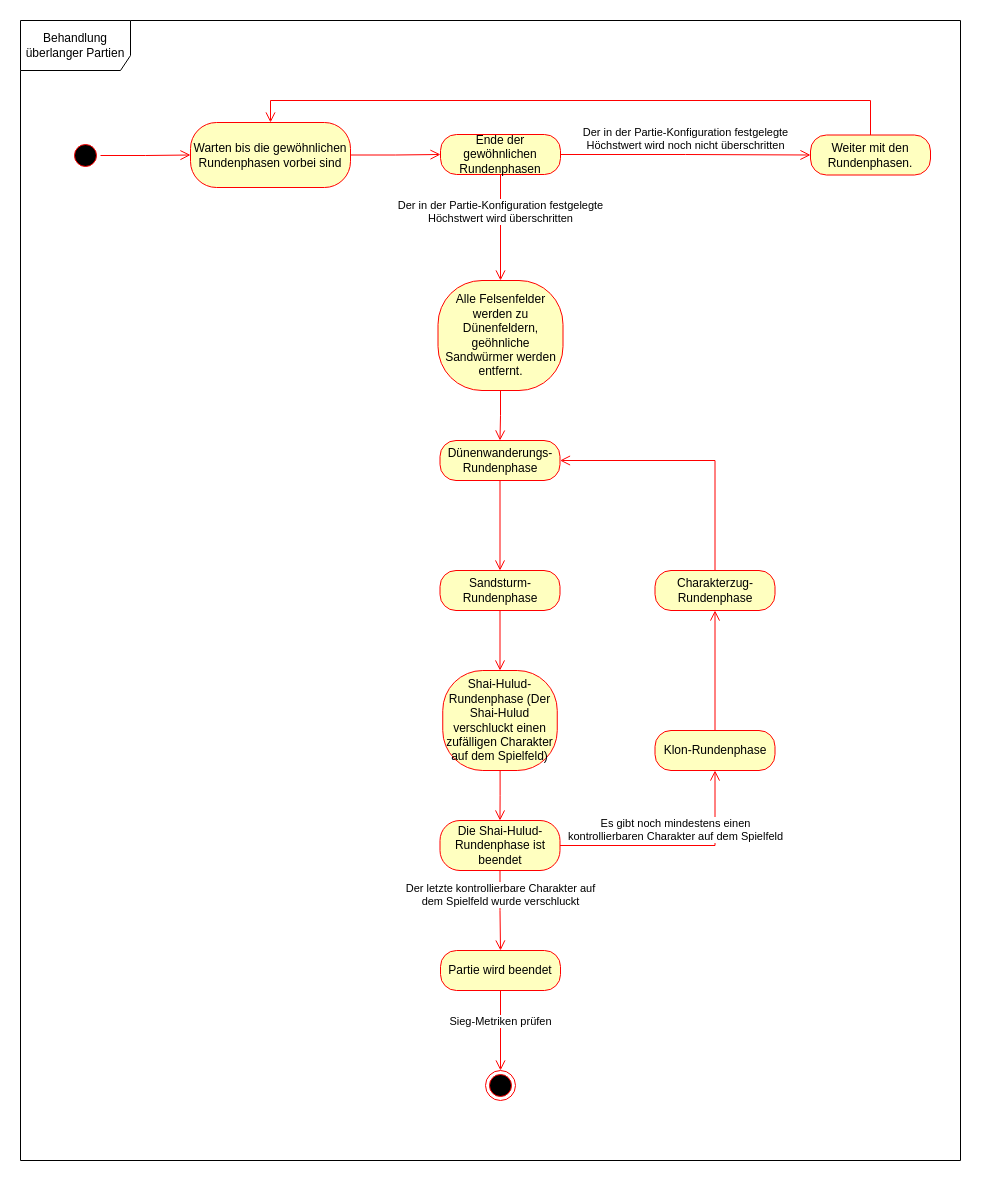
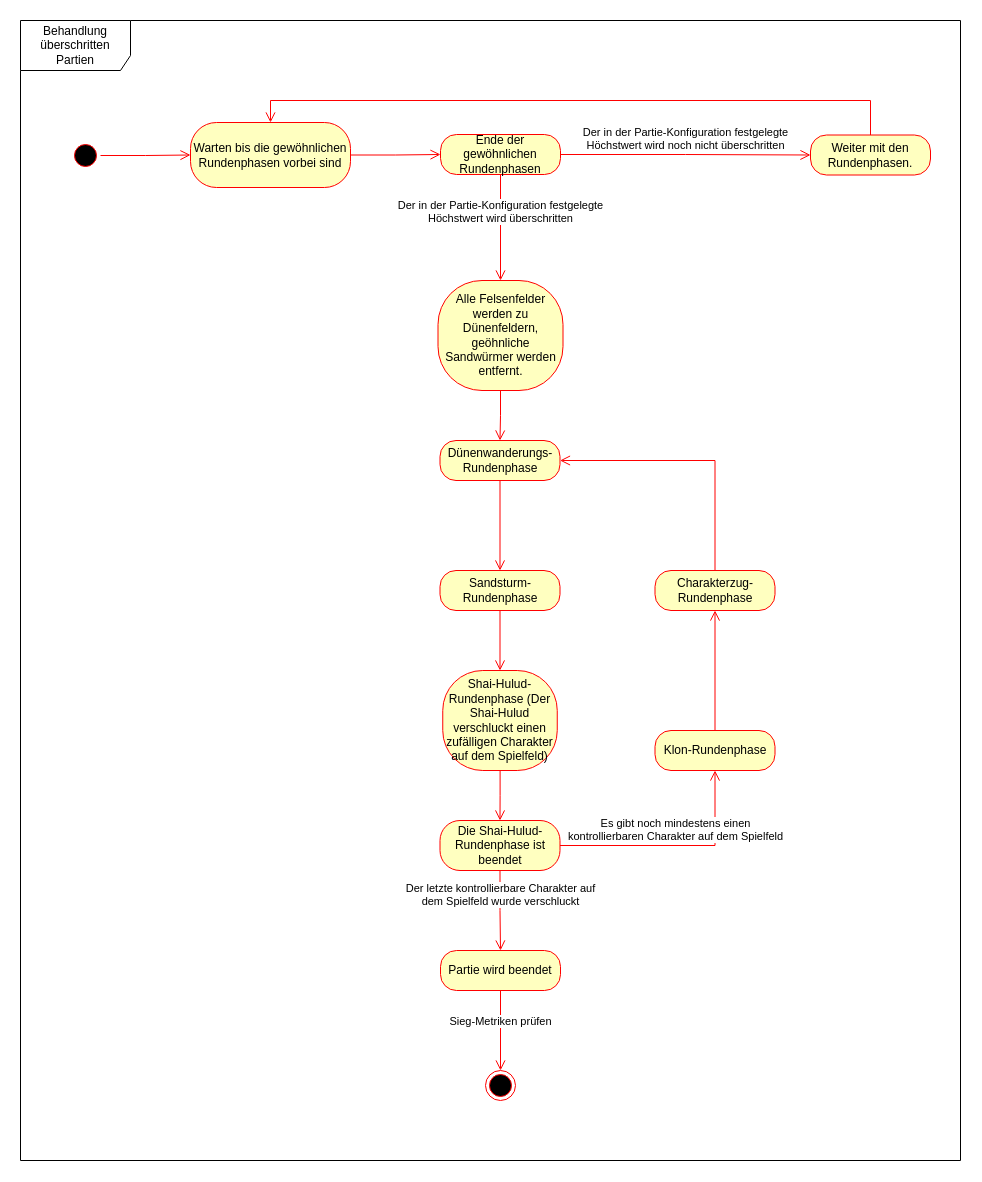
node "Behandlung überlanger Partien": label "Behandlung überlanger Partien" -> "Behandlung überschritten Partien"
